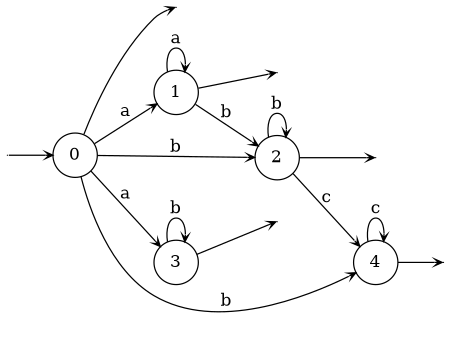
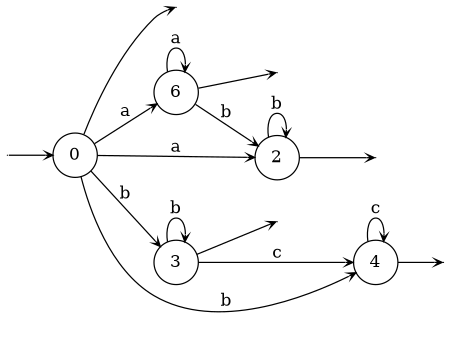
node "1": label "1" -> "6"
edge "0" -> "2": label "b" -> "a"
edge "0" -> "3": label "a" -> "b"
edge "2" -> "4": now "3" -> "4"
